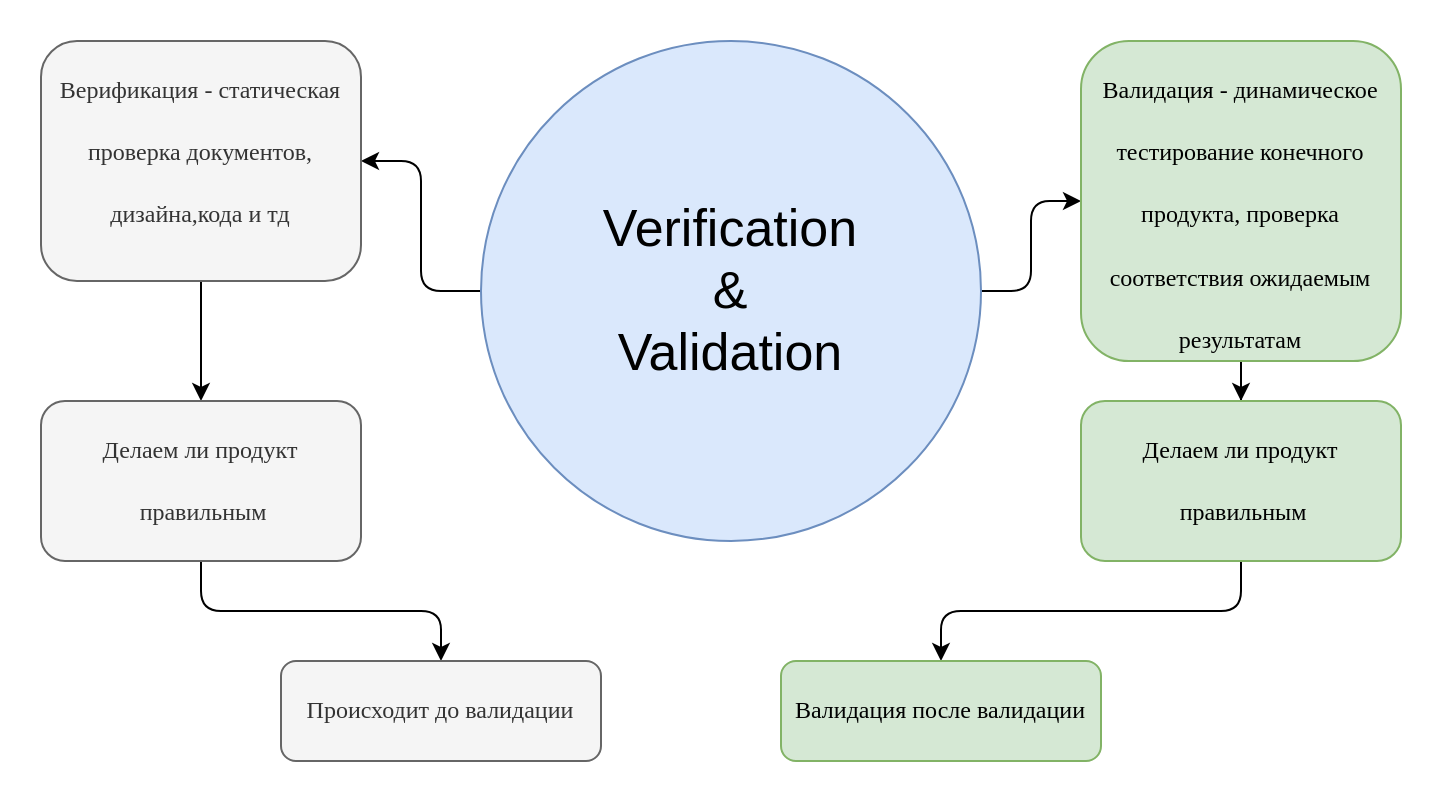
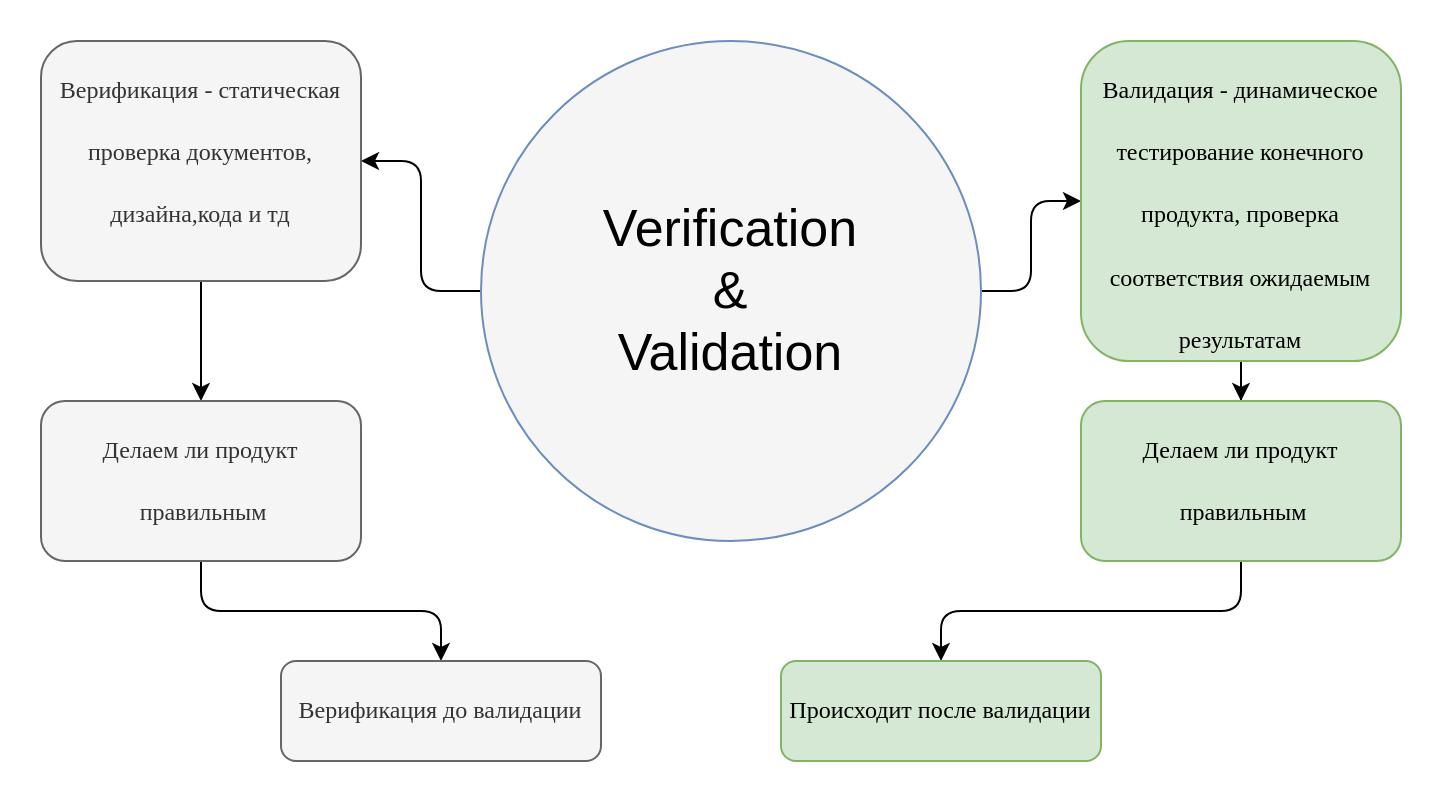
node "Verification & Validation": fillcolor #dae8fc -> #f5f5f5
node "Происходит до валидации": label "Происходит до валидации" -> "Верификация до валидации"
node "Валидация после валидации": label "Валидация после валидации" -> "Происходит после валидации"
